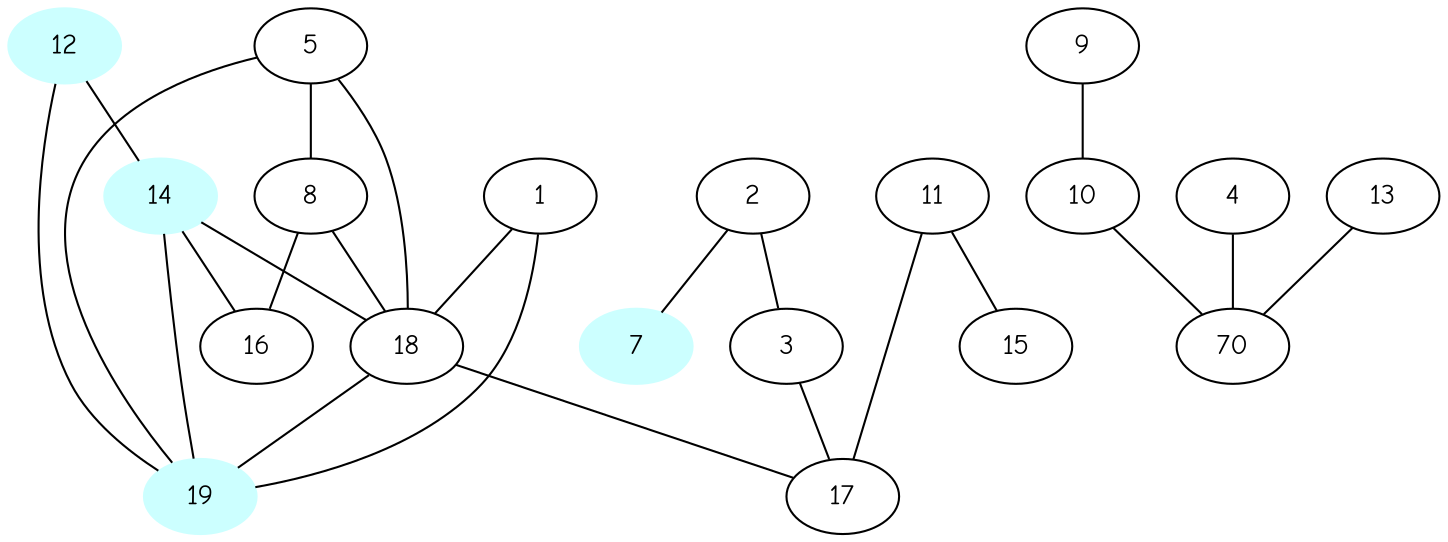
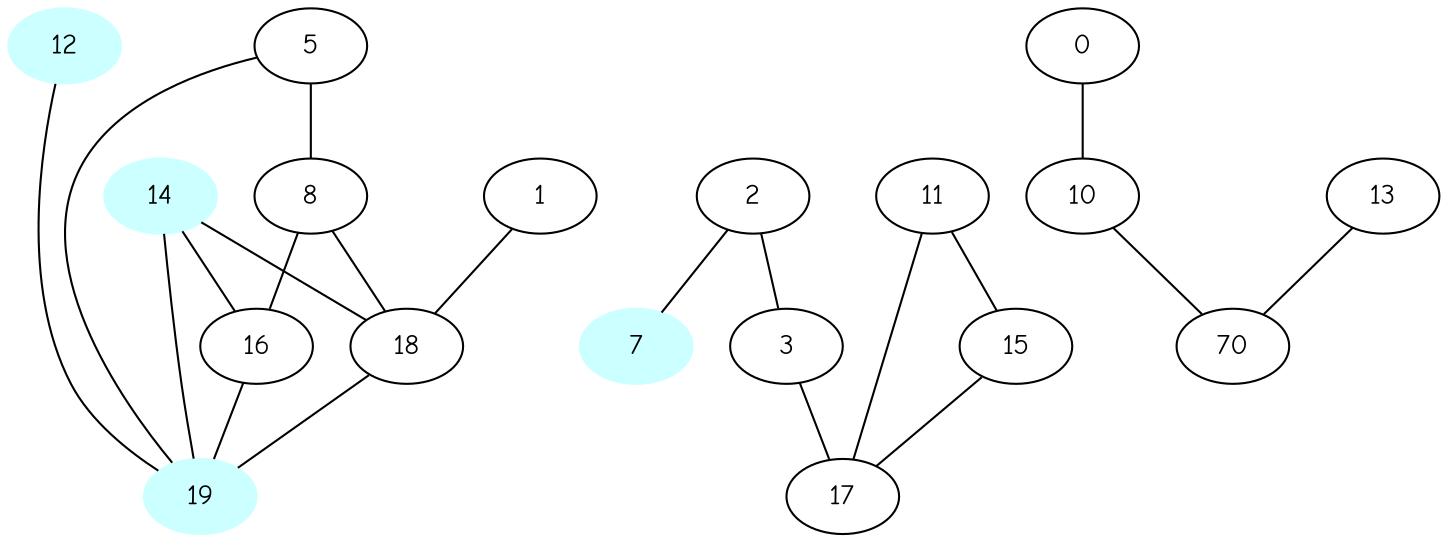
node "9": label "9" -> "0"
edge "12" -- "14": removed
edge "5" -- "18": removed
node "4": removed
edge "1" -- "19": now "16" -- "19"
edge "18" -- "17": now "15" -- "17"
